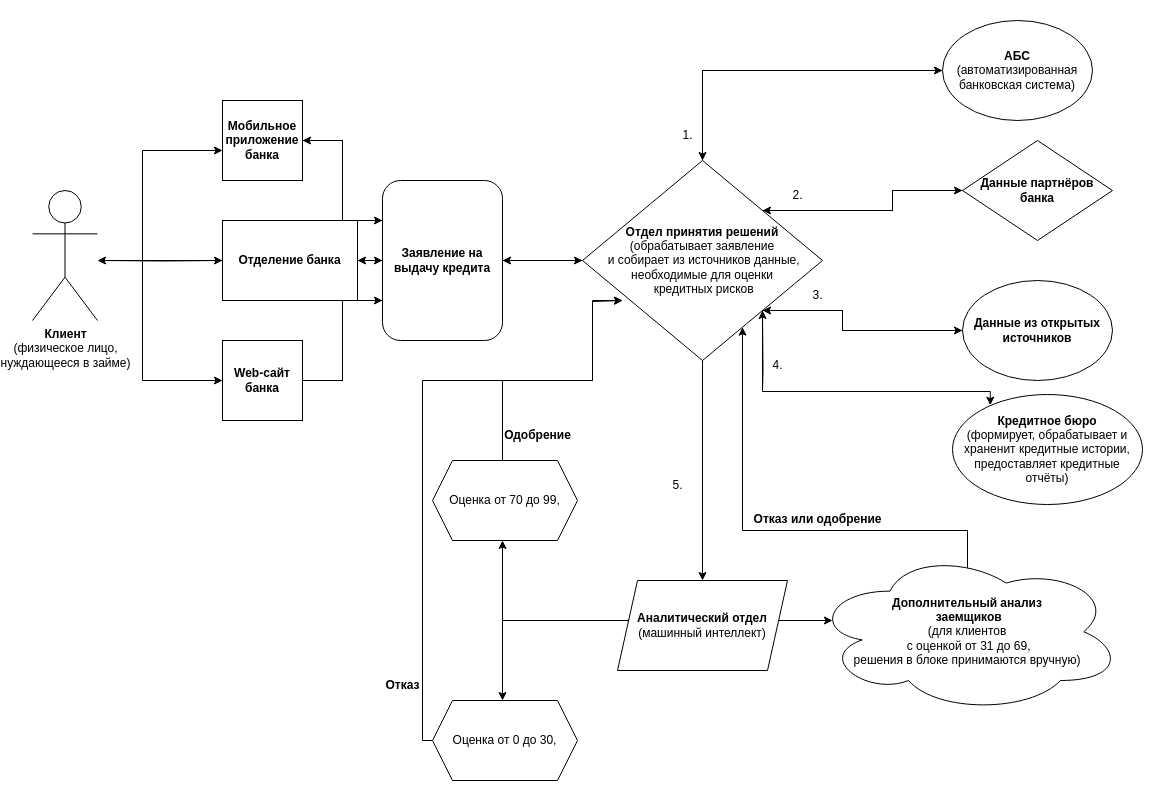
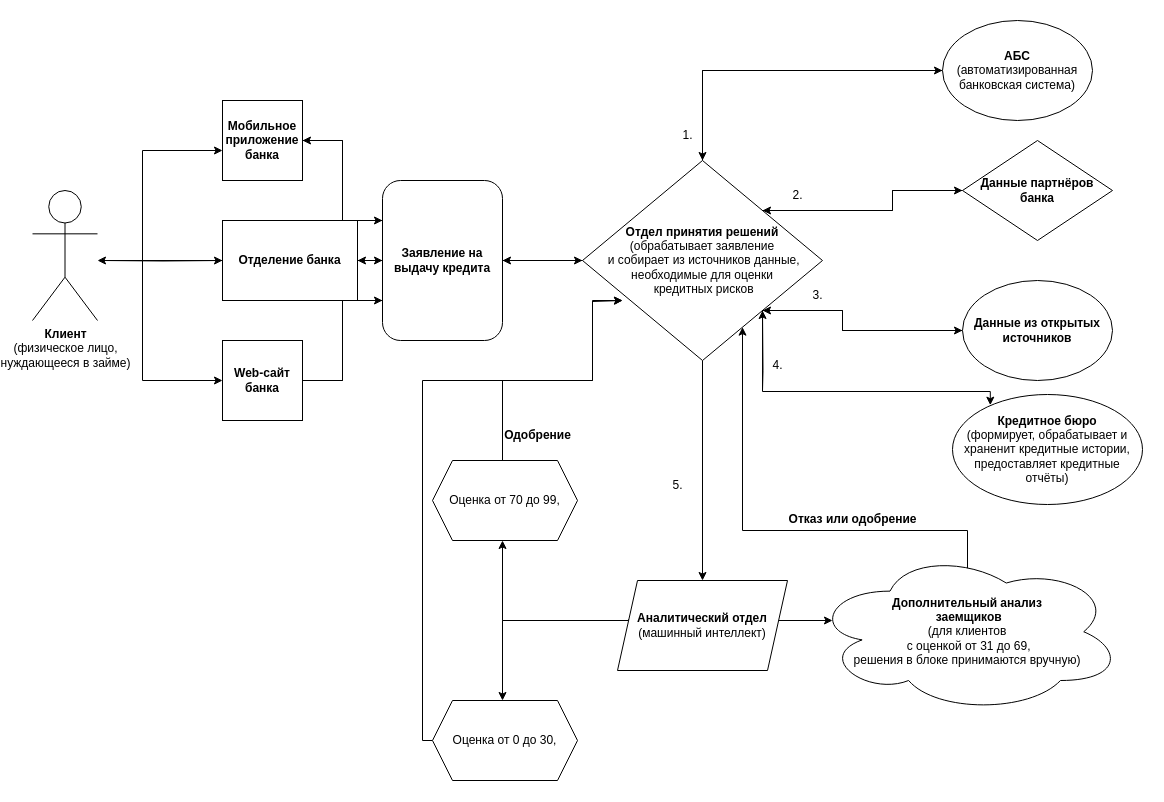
node "Отказ или одобрение": moved (818, 520) -> (853, 520)
node "Отказ": removed
